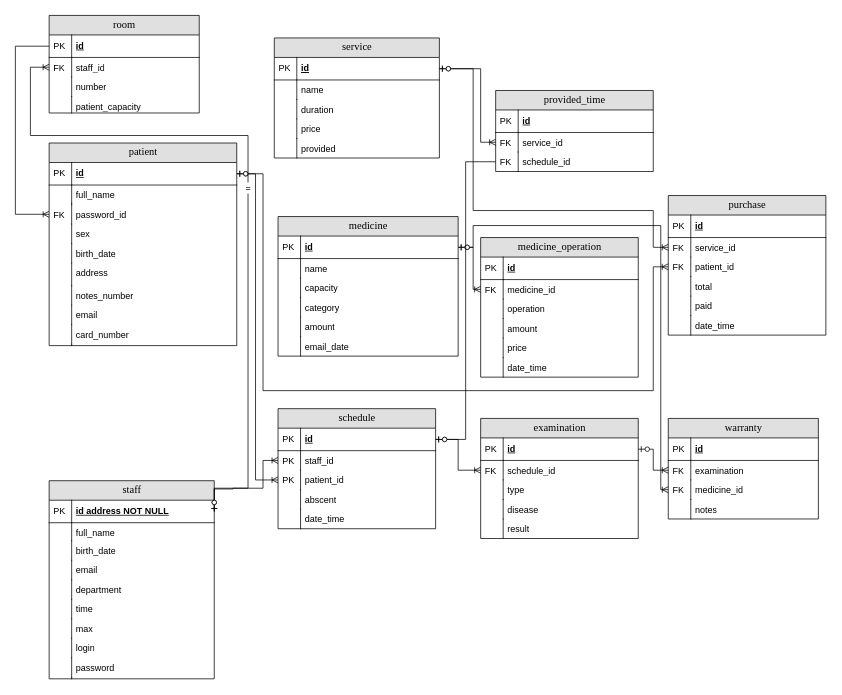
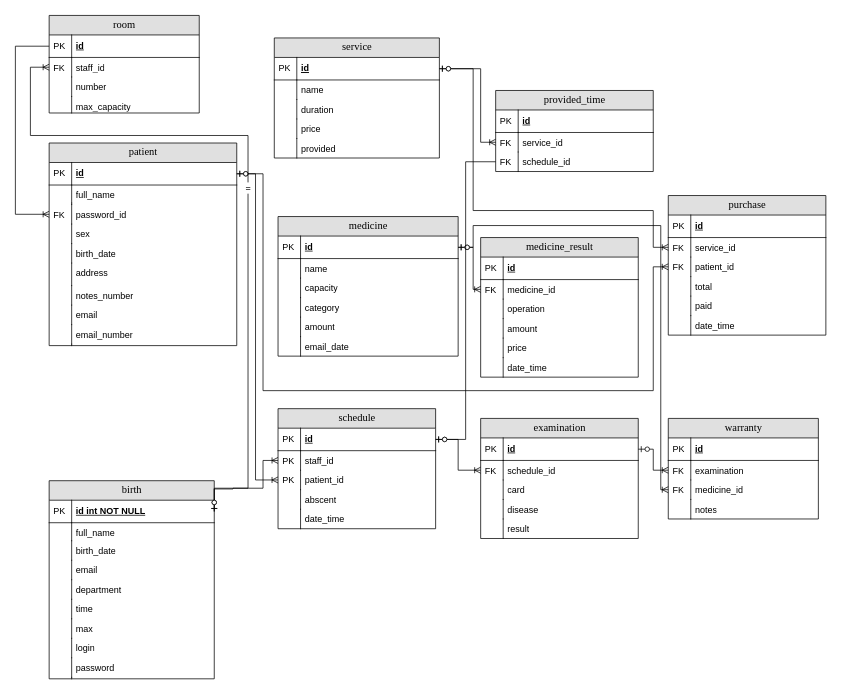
node "patient_capacity": label "patient_capacity" -> "max_capacity"
node "medicine_operation": label "medicine_operation" -> "medicine_result"
node "card_number": label "card_number" -> "email_number"
node "staff": label "staff" -> "birth"
node "type": label "type" -> "card"
node "id address NOT NULL": label "id address NOT NULL" -> "id int NOT NULL"
